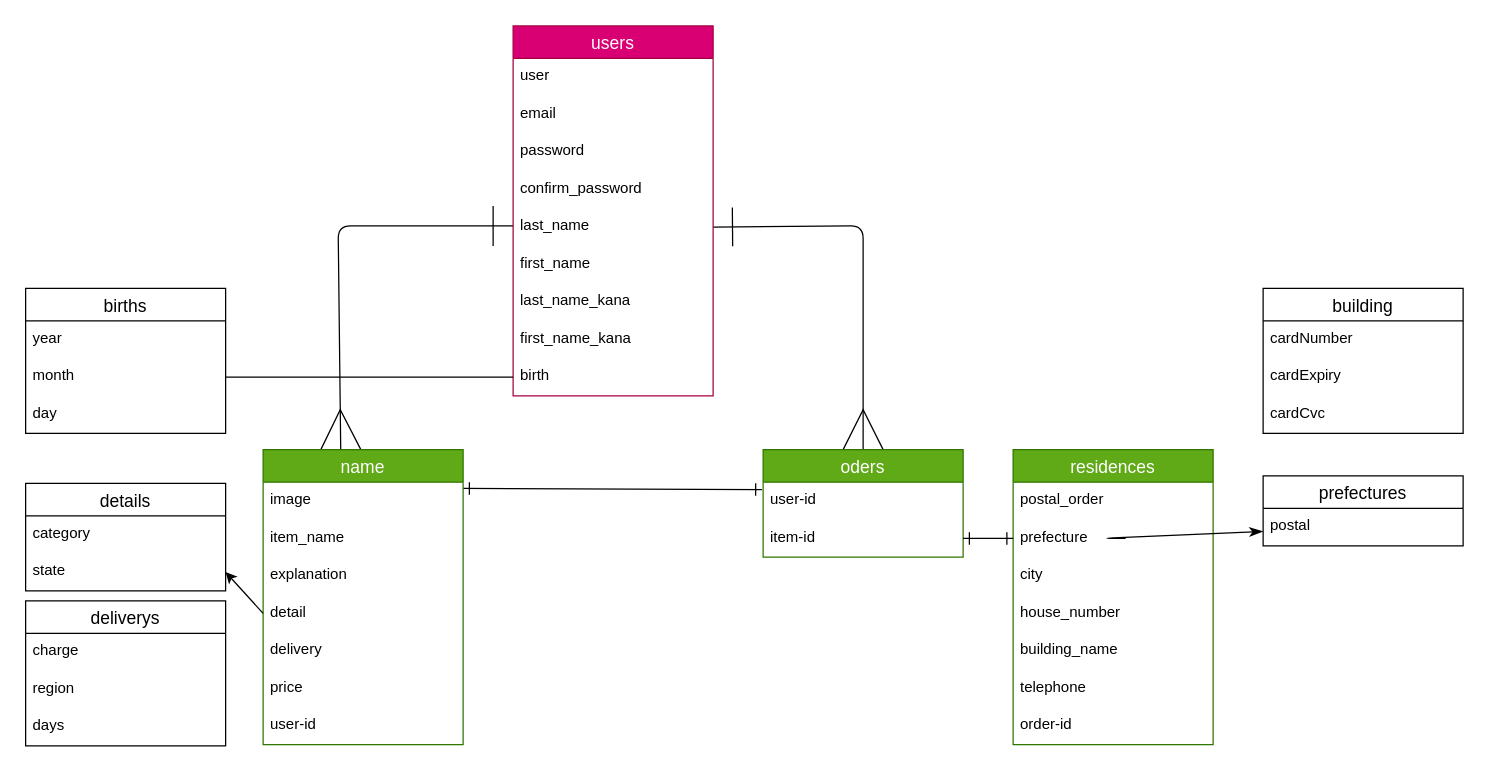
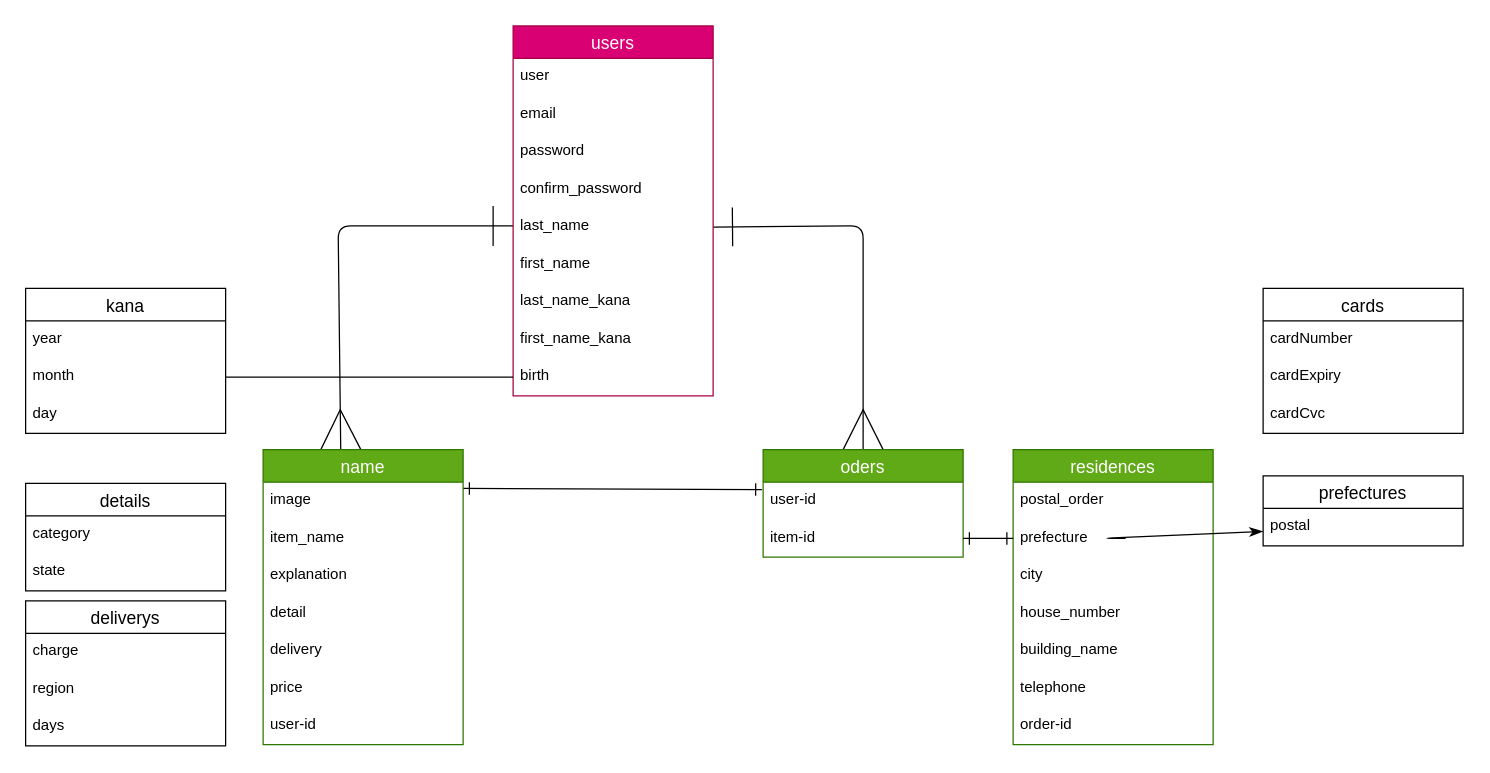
node "births": label "births" -> "kana"
node "building": label "building" -> "cards"
edge "detail" -> "state": removed
